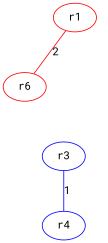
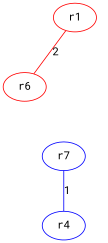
node "r3": label "r3" -> "r7"
